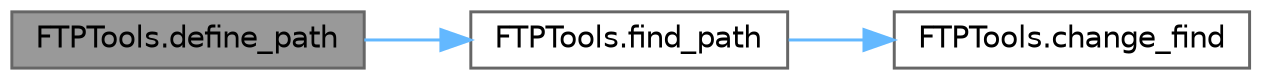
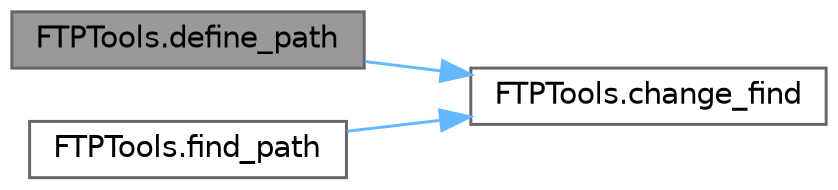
edge "FTPTools.define_path" -> "FTPTools.find_path": now "FTPTools.define_path" -> "FTPTools.change_find"
